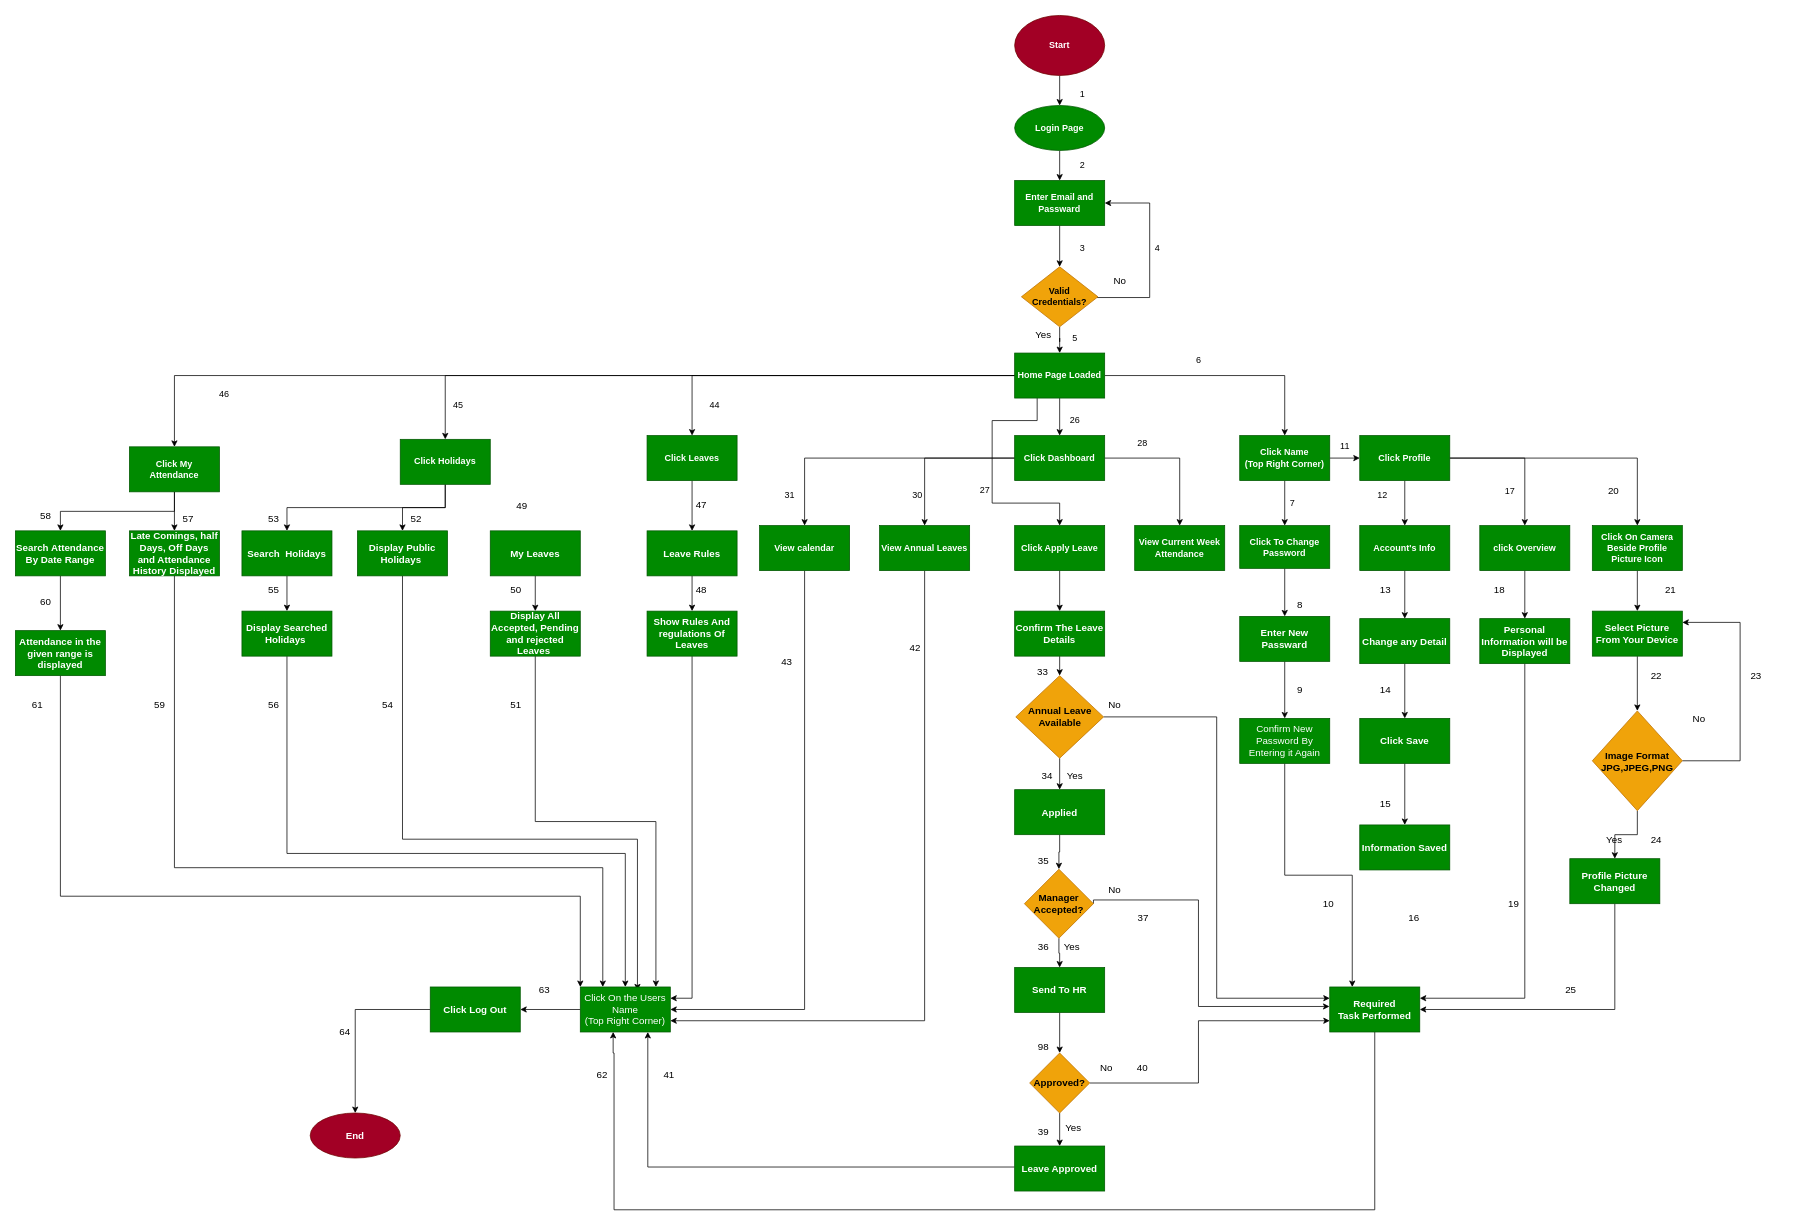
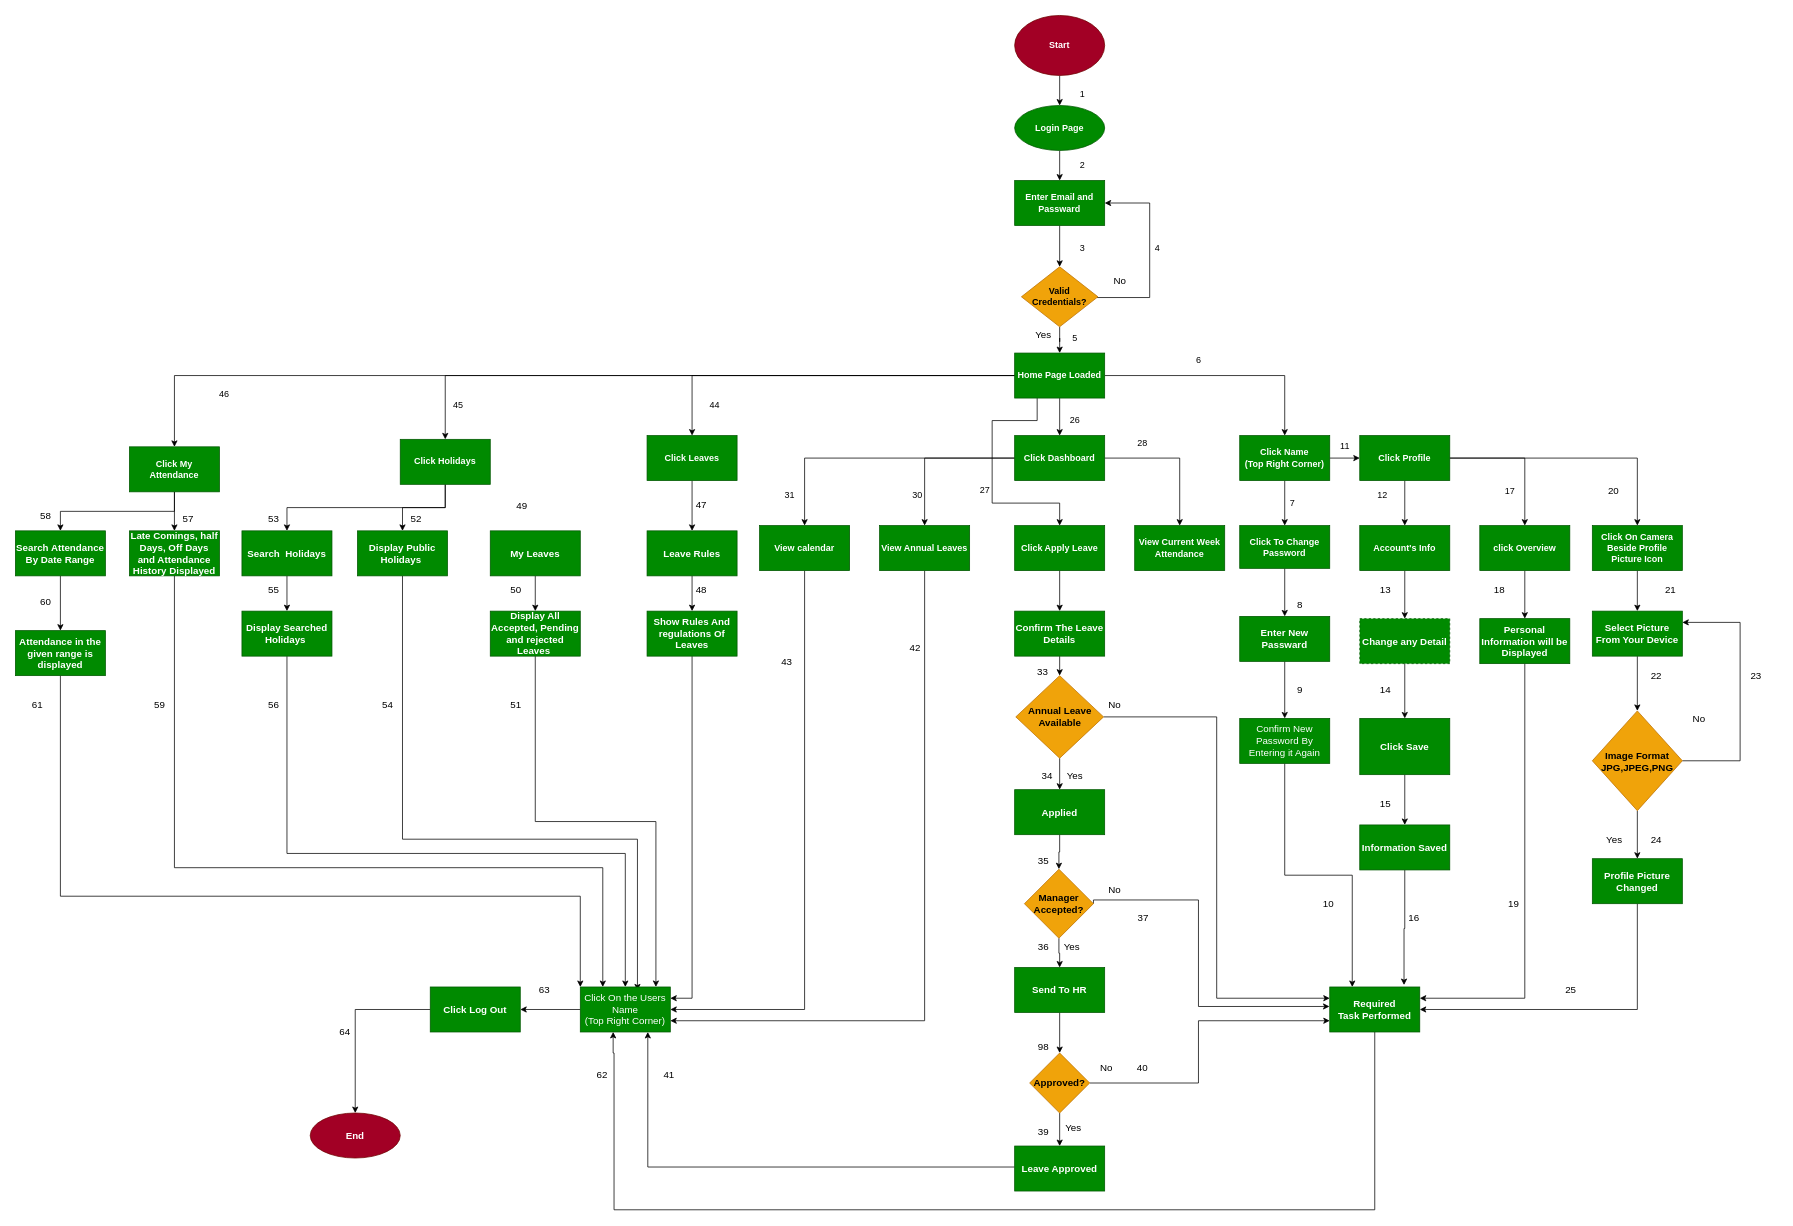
node "Change any Detail": style solid -> dashed
node "Click Save": size 90x45 -> 90x56
node "Profile Picture Changed": moved (1614, 881) -> (1637, 881)
edge "Information Saved" -> "Required Task Performed": added
